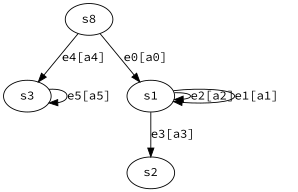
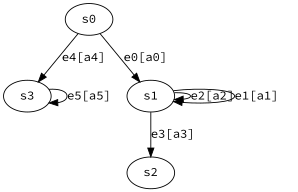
node "s8": label "s8" -> "s0"
